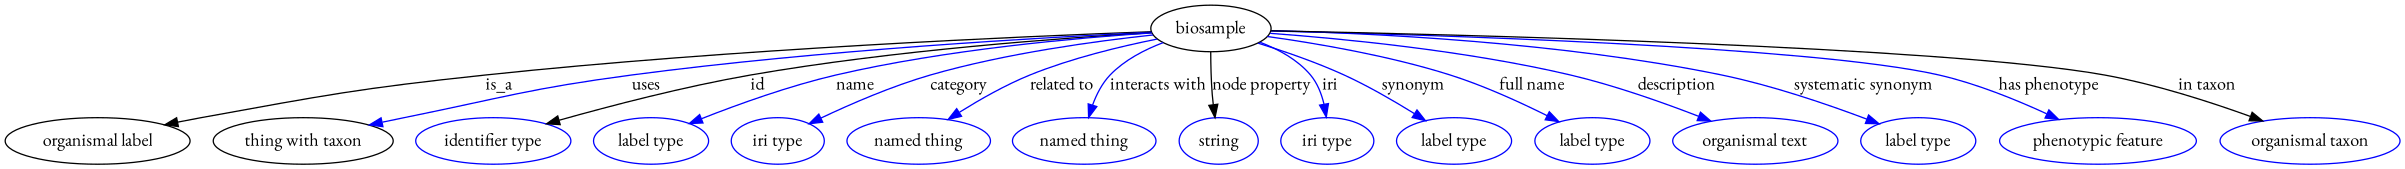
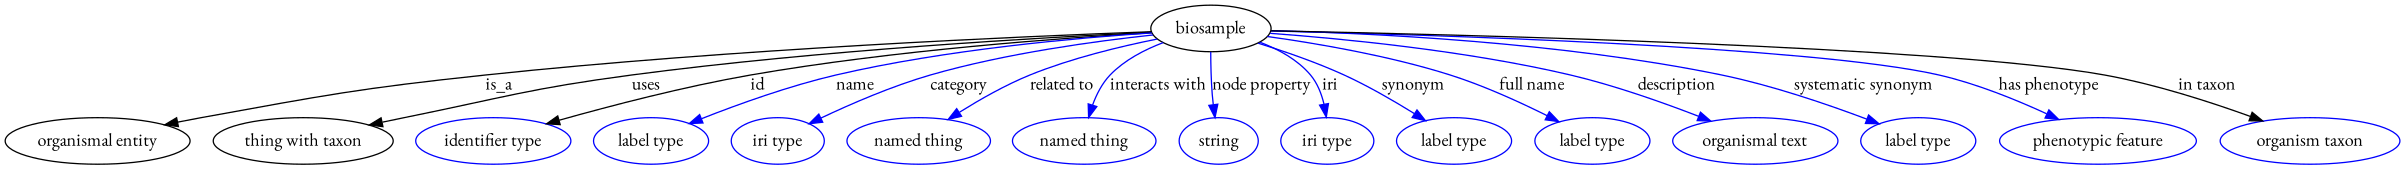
edge "biosample" -> "thing with taxon": color blue -> black
edge "biosample" -> "string": color black -> blue
node "organismal label": label "organismal label" -> "organismal entity"
node "organismal taxon": label "organismal taxon" -> "organism taxon"
